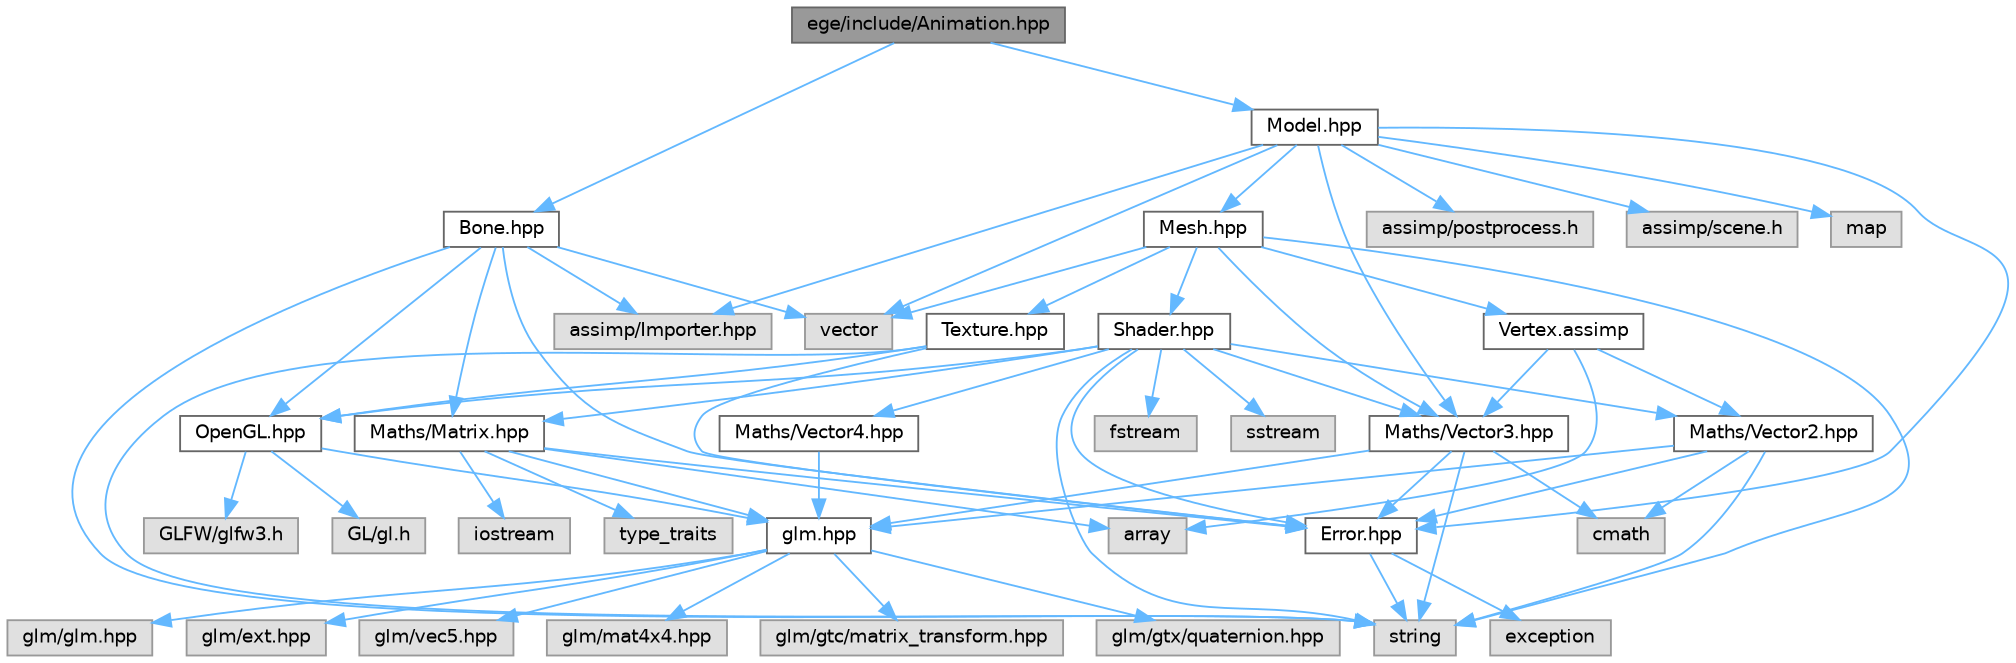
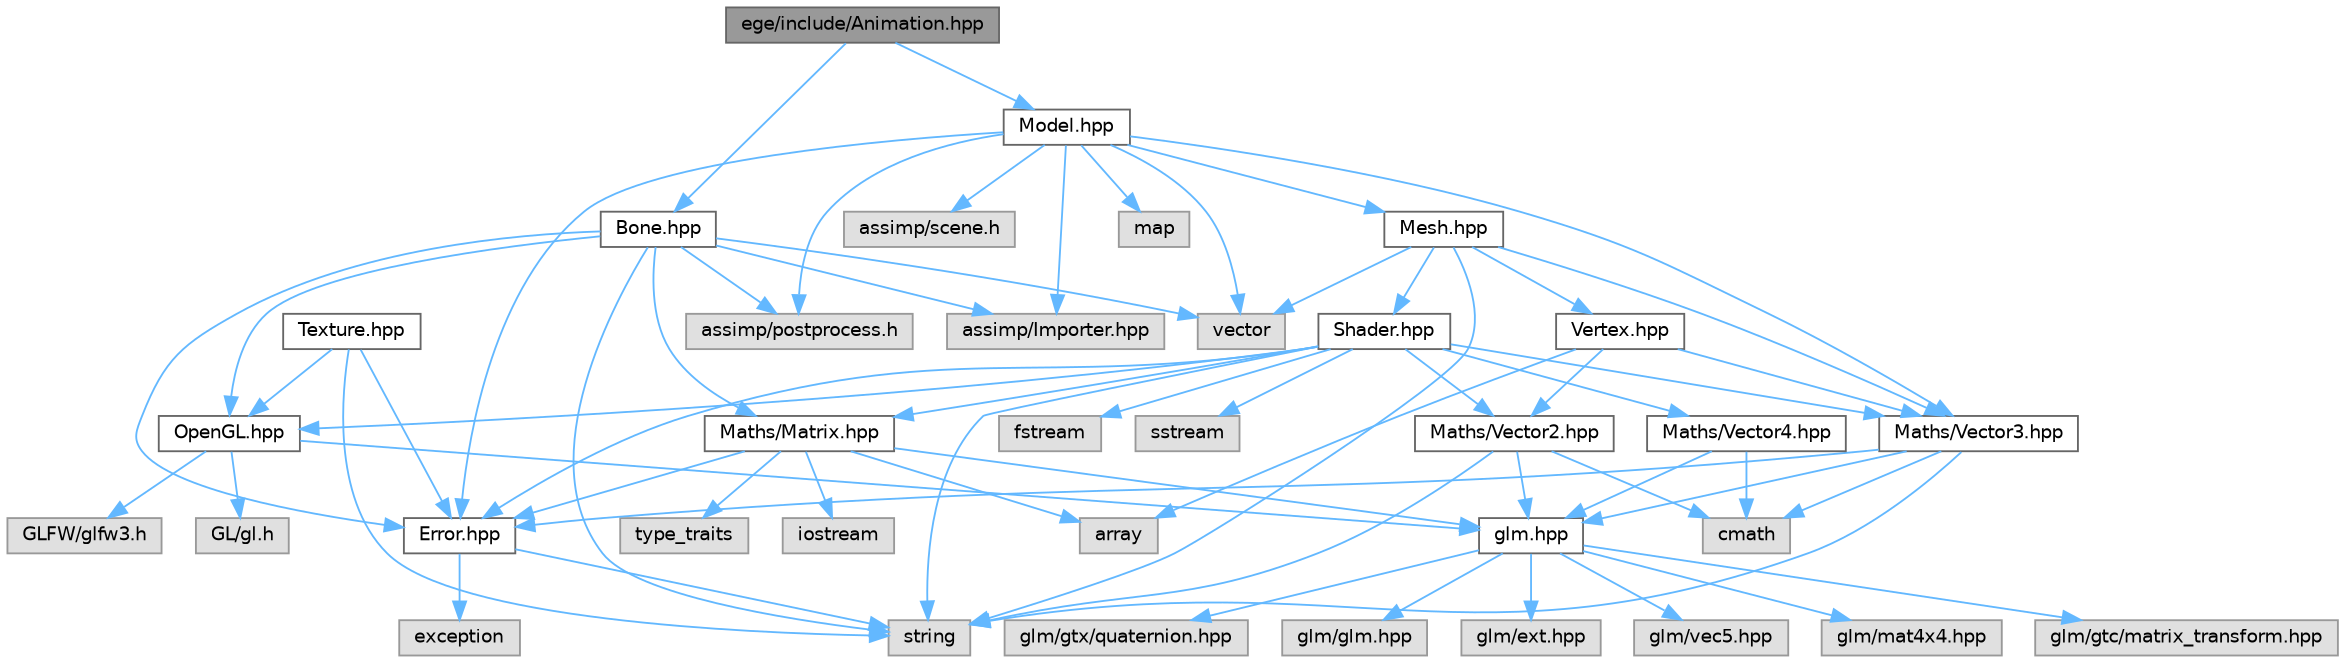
edge "Bone.hpp" -> "assimp/postprocess.h": added
edge "Mesh.hpp" -> "Texture.hpp": removed
node "Vertex.assimp": label "Vertex.assimp" -> "Vertex.hpp"
edge "Maths/Vector4.hpp" -> "cmath": added
edge "Maths/Vector2.hpp" -> "Error.hpp": removed
